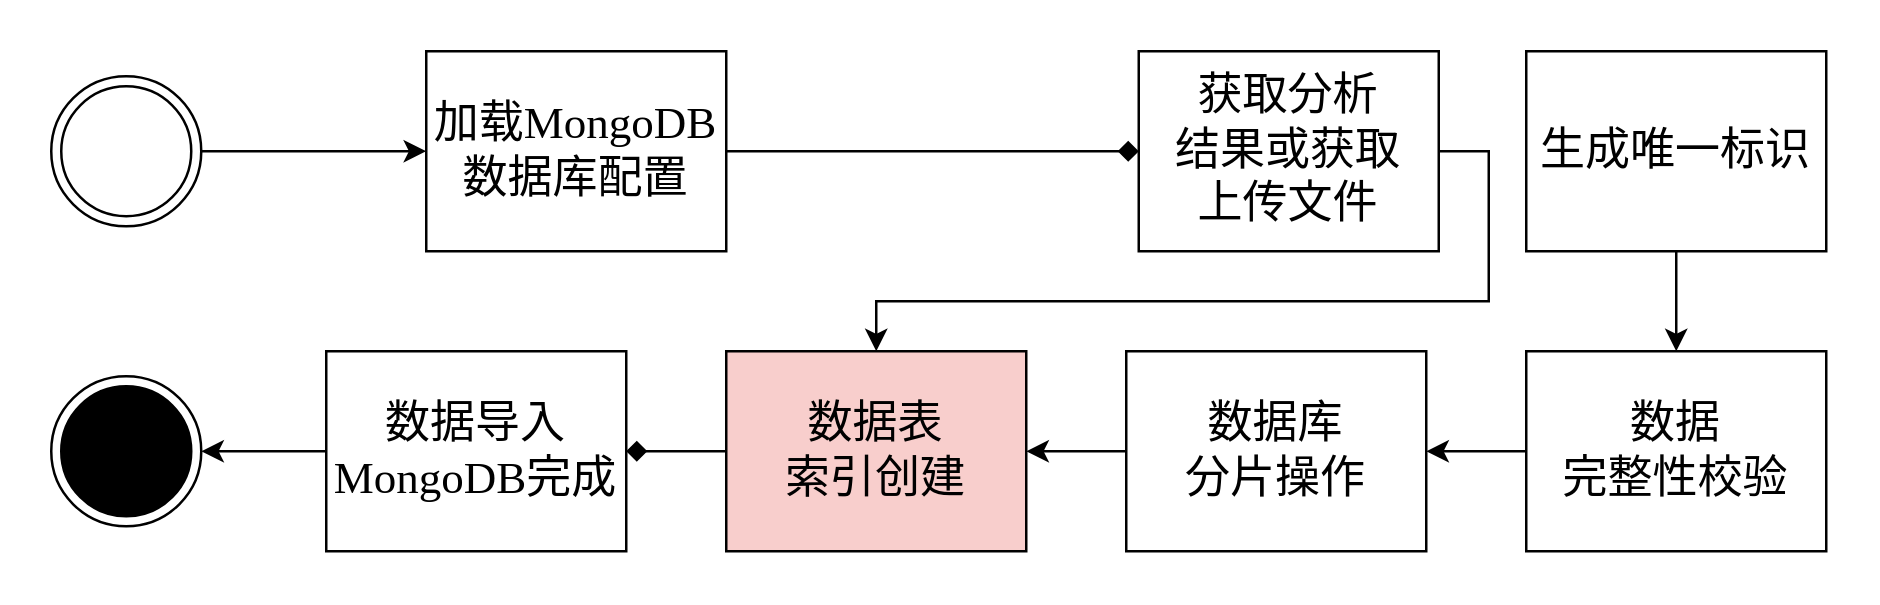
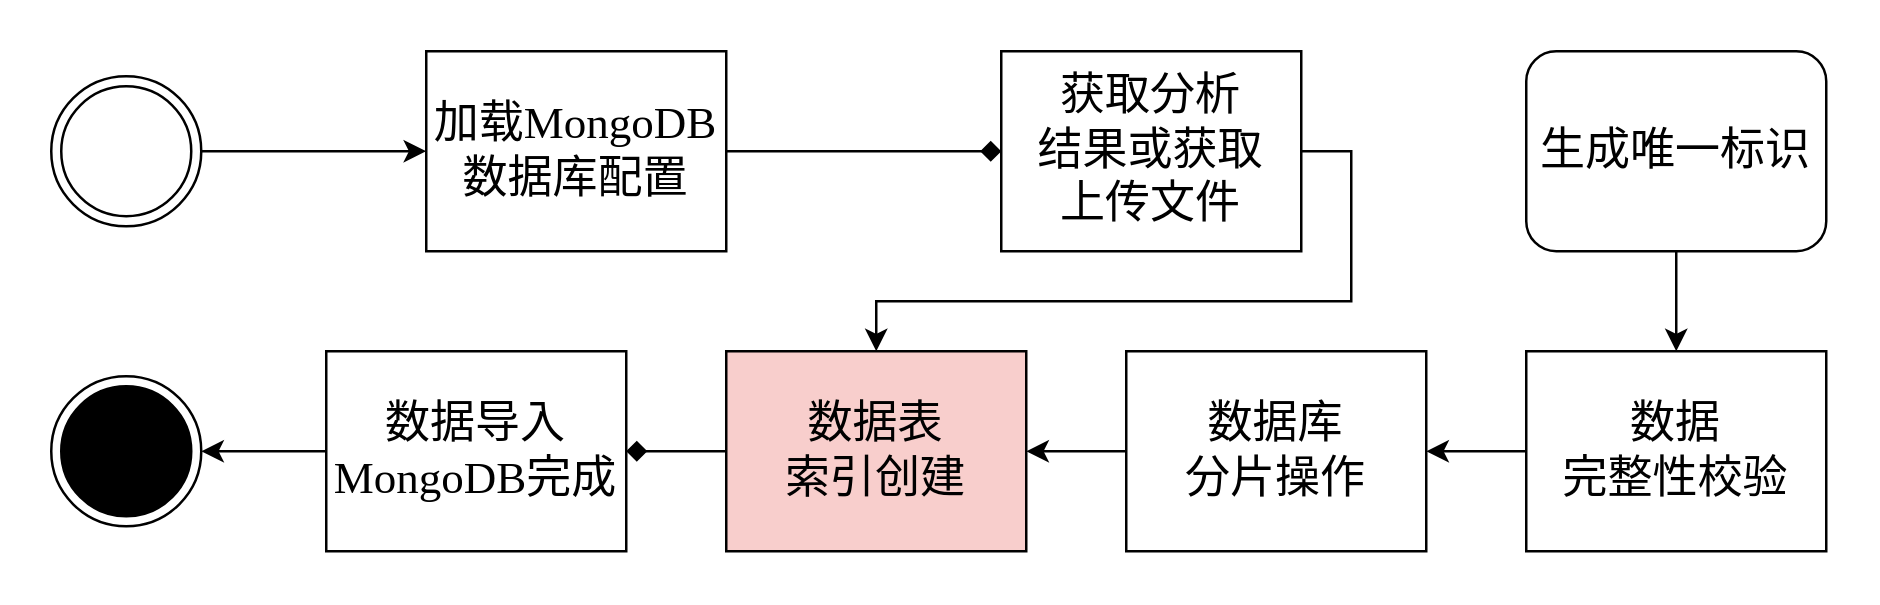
node "获取分析结果或获取上传文件": moved (1289, 151) -> (1151, 151)
node "生成唯一标识": shape rectangle -> rounded rectangle
